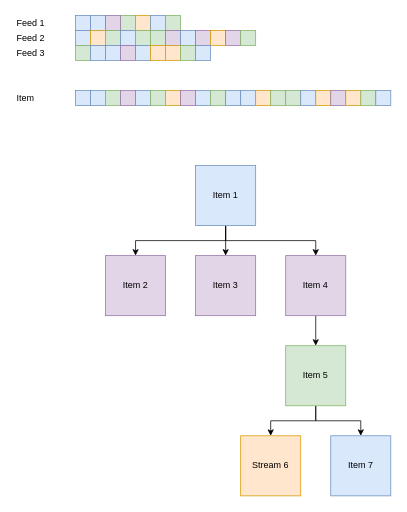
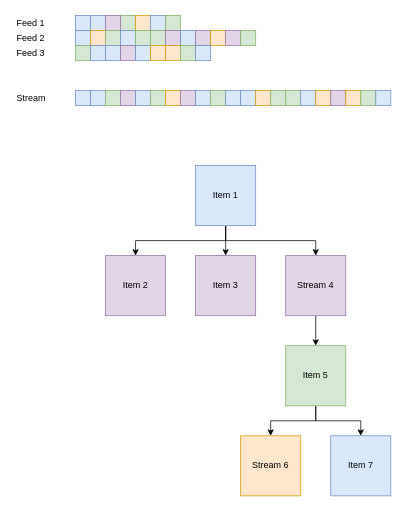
node "Item": label "Item" -> "Stream"
node "Item 4": label "Item 4" -> "Stream 4"
